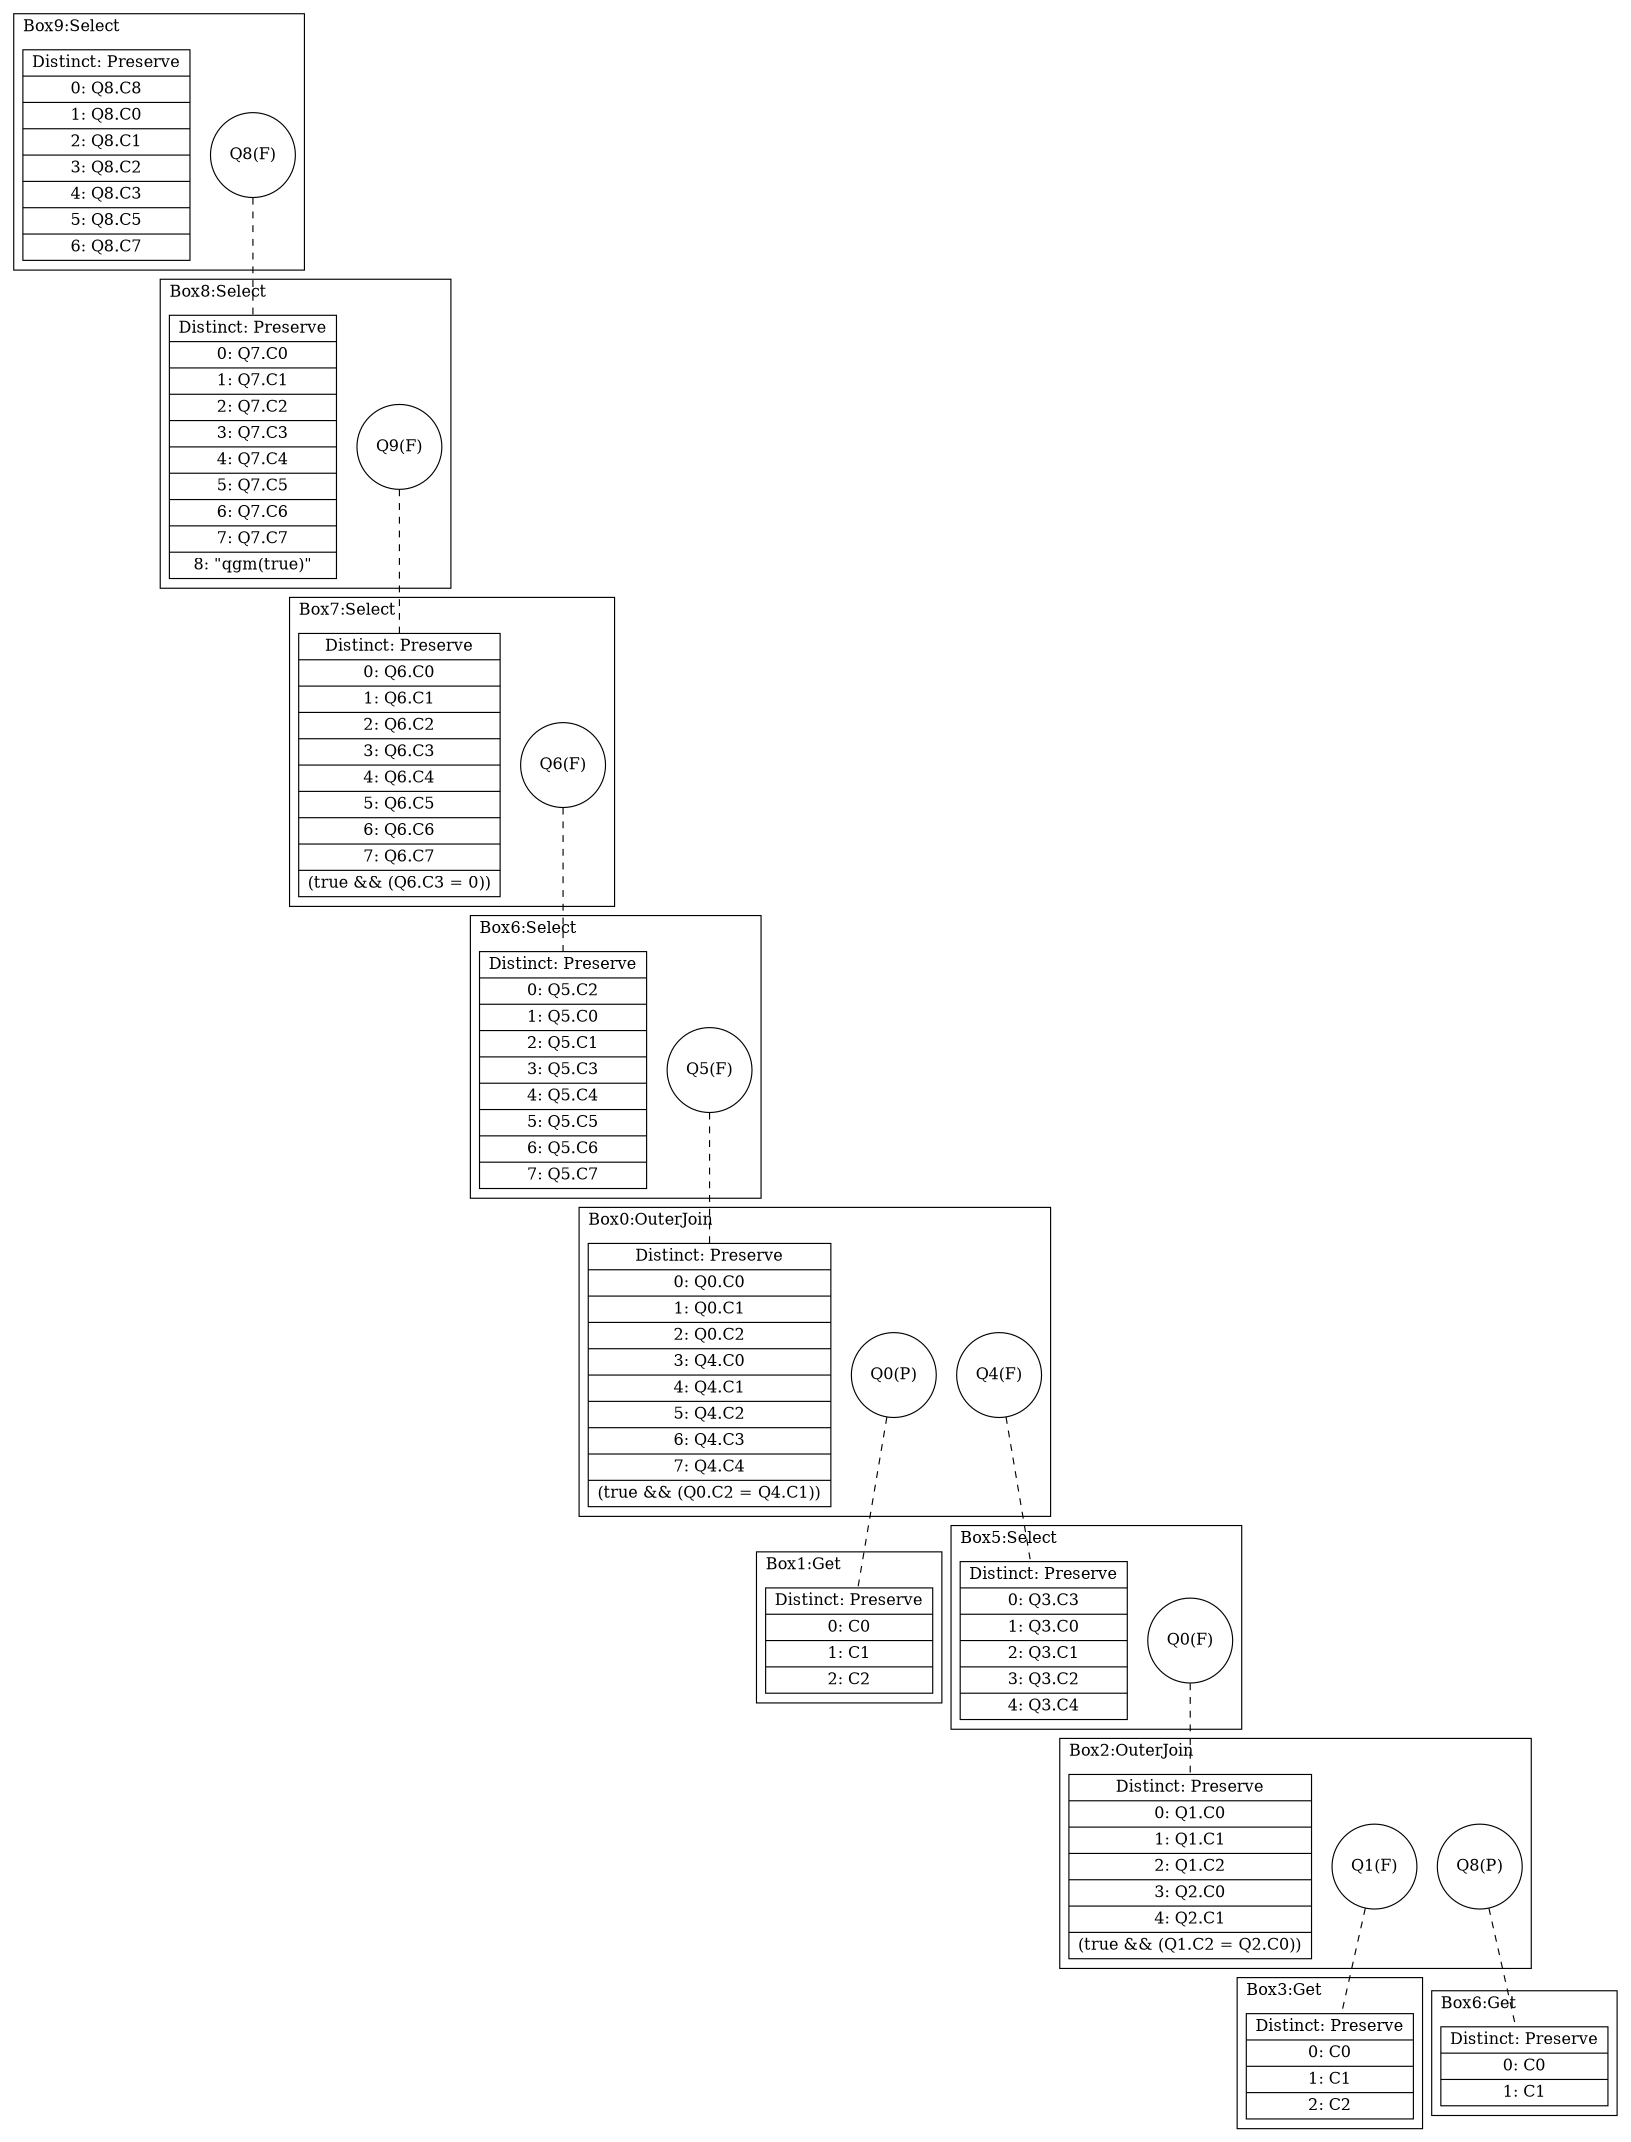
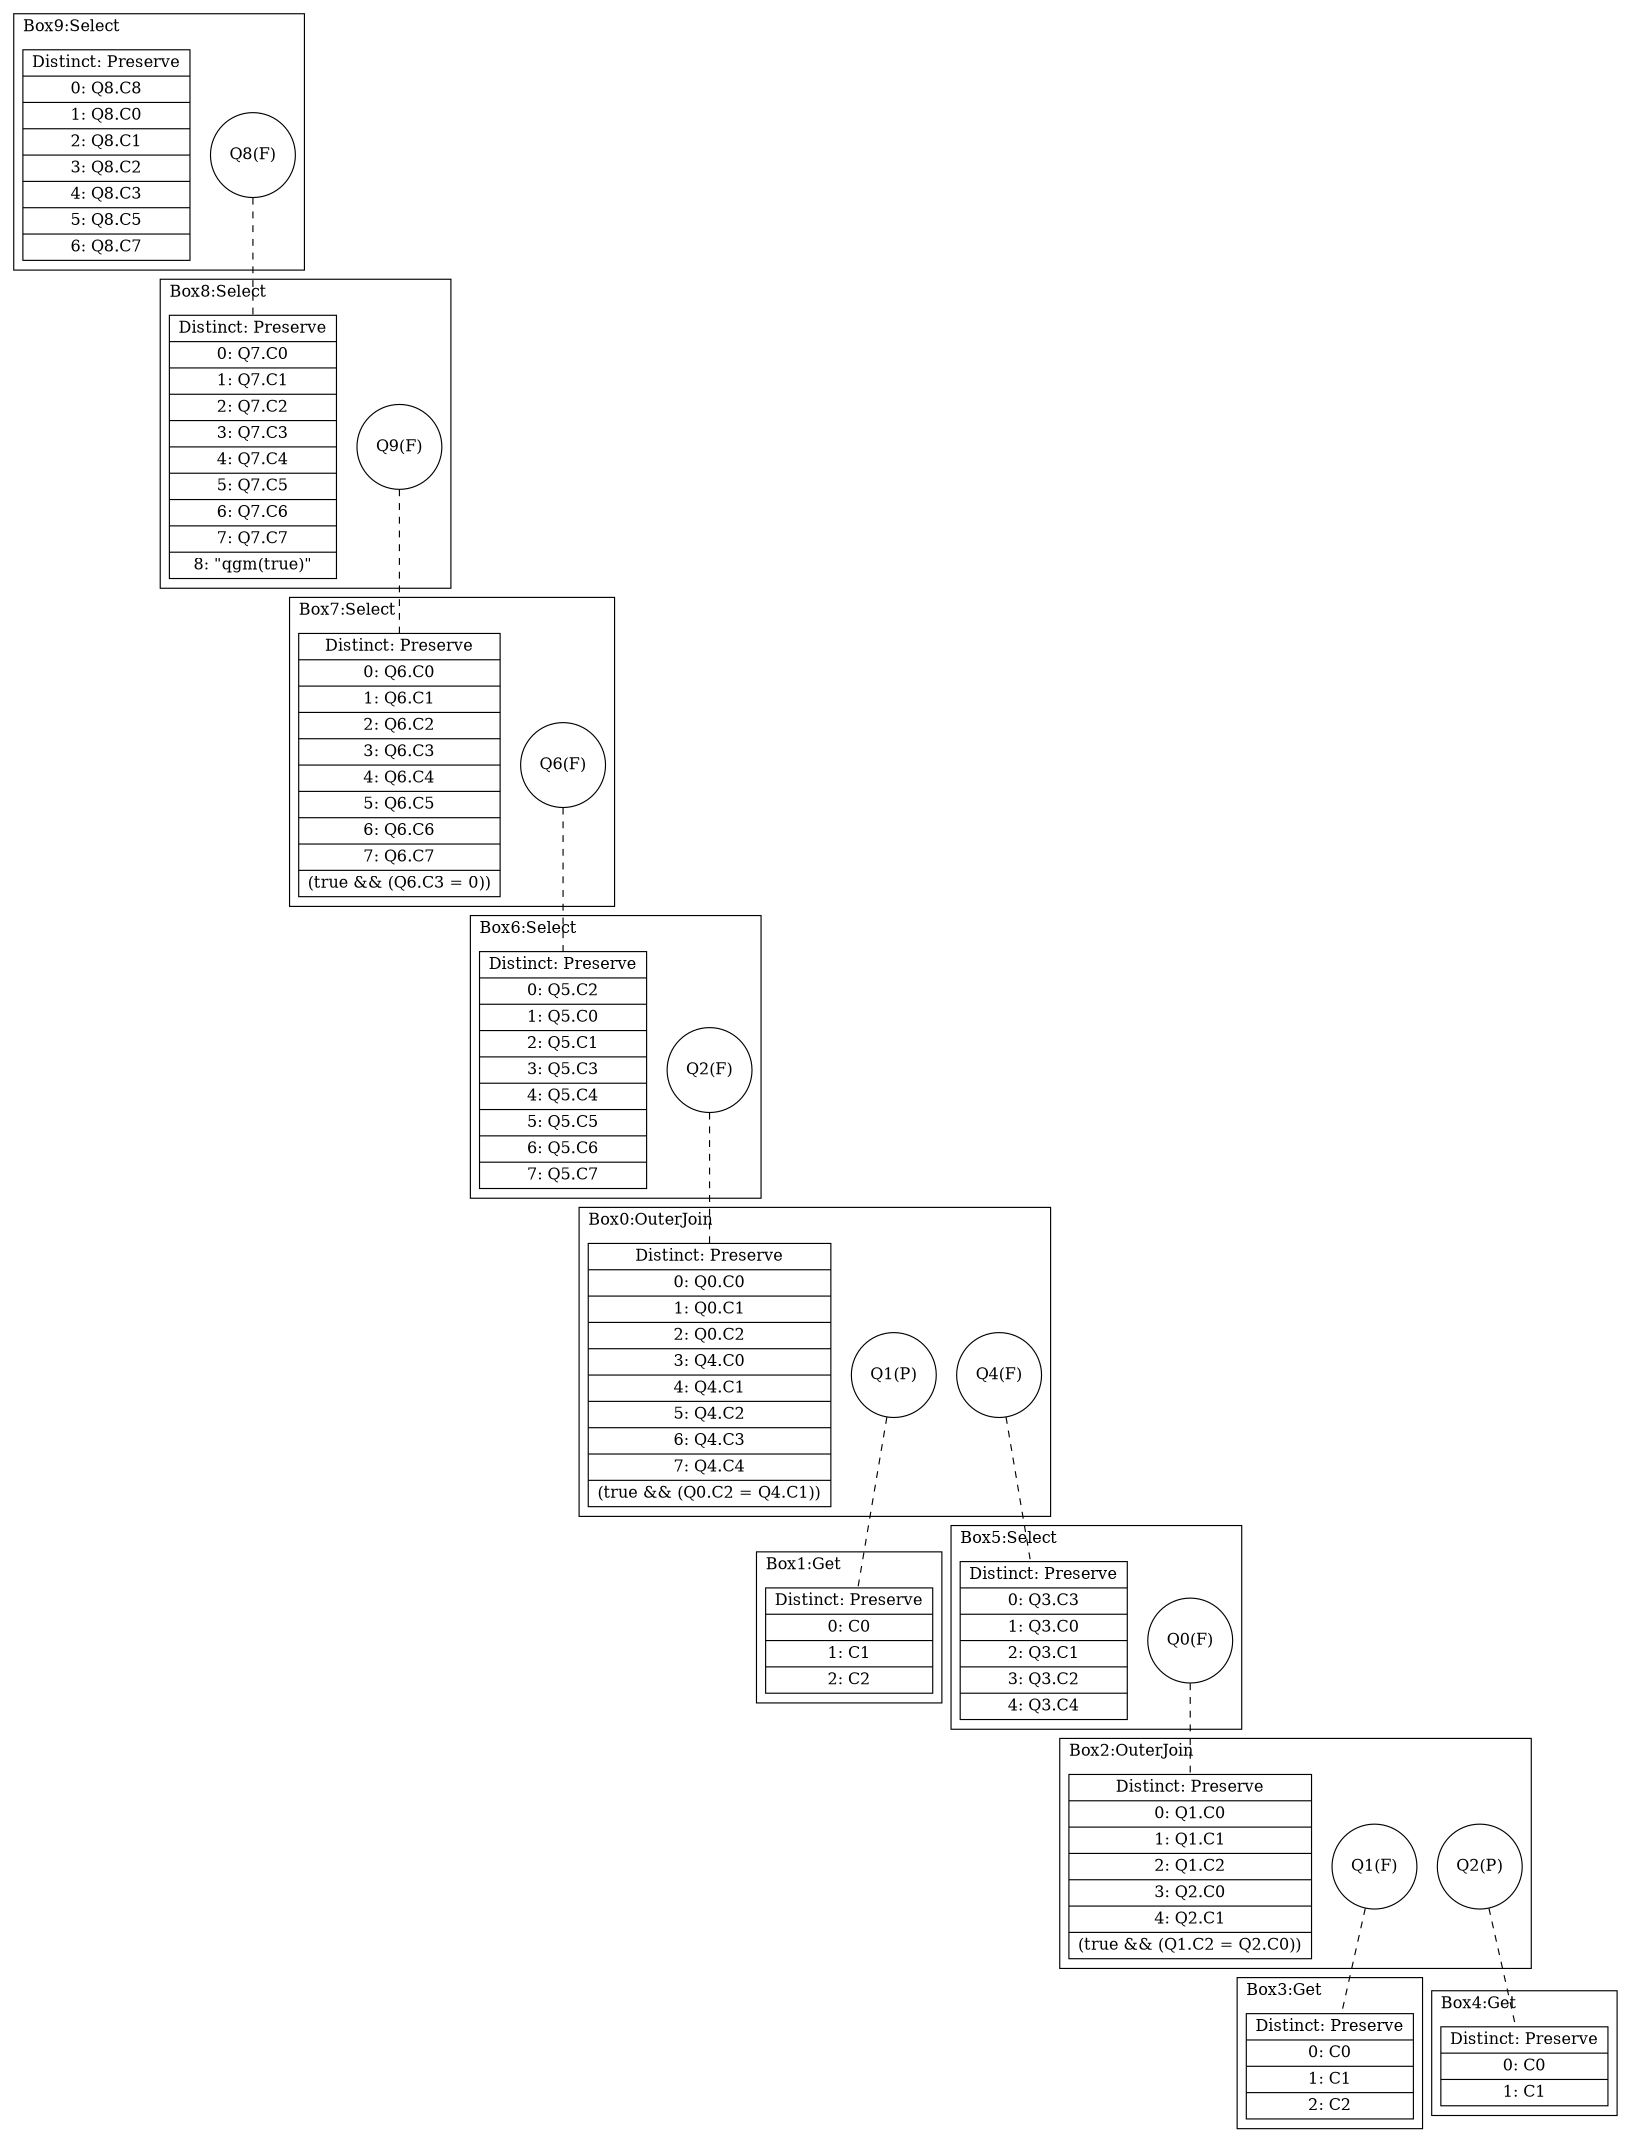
node "Q5(F)": label "Q5(F)" -> "Q2(F)"
node "Q0(P)": label "Q0(P)" -> "Q1(P)"
node "Q8(P)": label "Q8(P)" -> "Q2(P)"
cluster "Box6:Get": label "Box6:Get" -> "Box4:Get"
